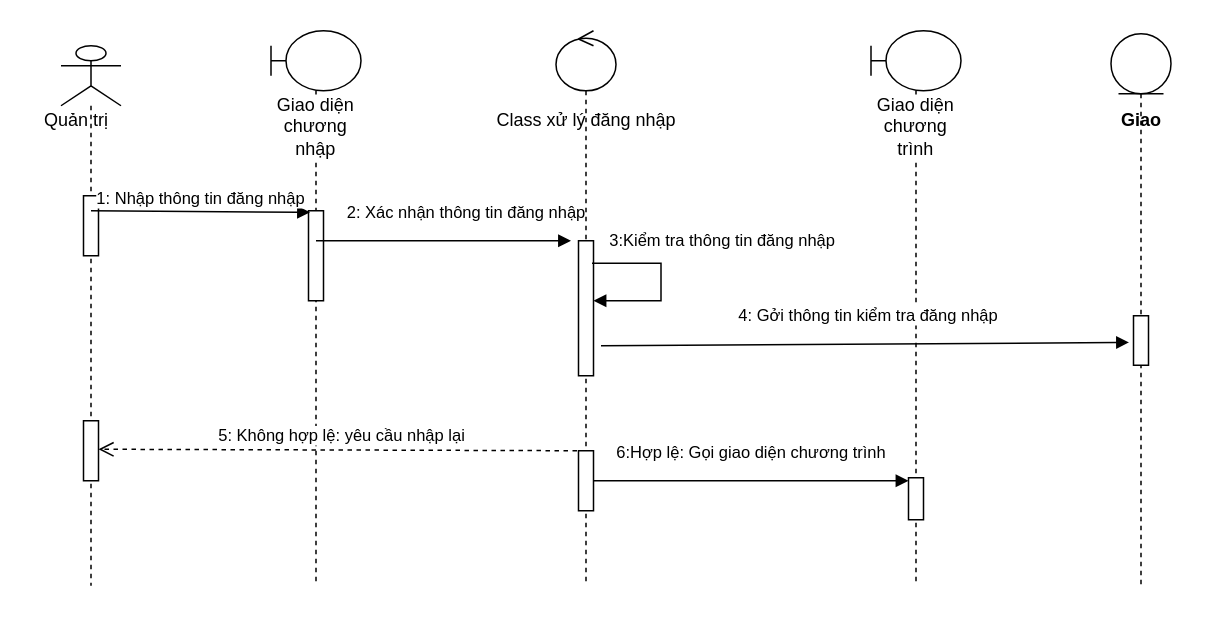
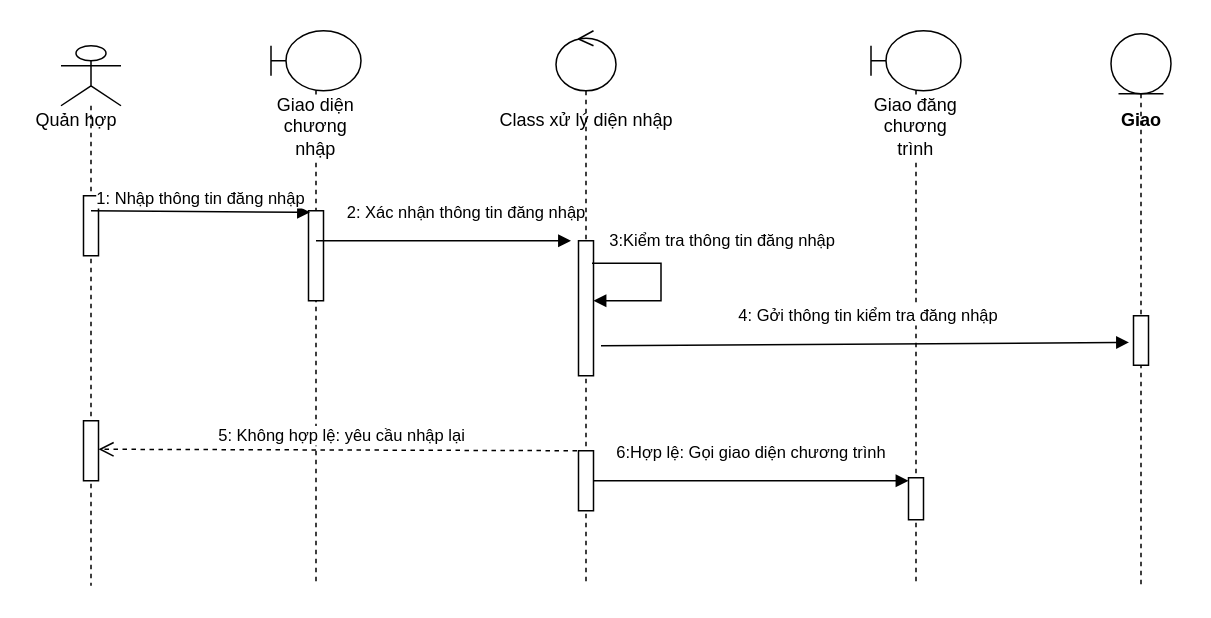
node "Quản trị": label "Quản trị" -> "Quản hợp"
node "Class xử lý đăng nhập": label "Class xử lý đăng nhập" -> "Class xử lý diện nhập"
node "Giao diện chương trình": label "Giao diện chương trình" -> "Giao đăng chương trình"
